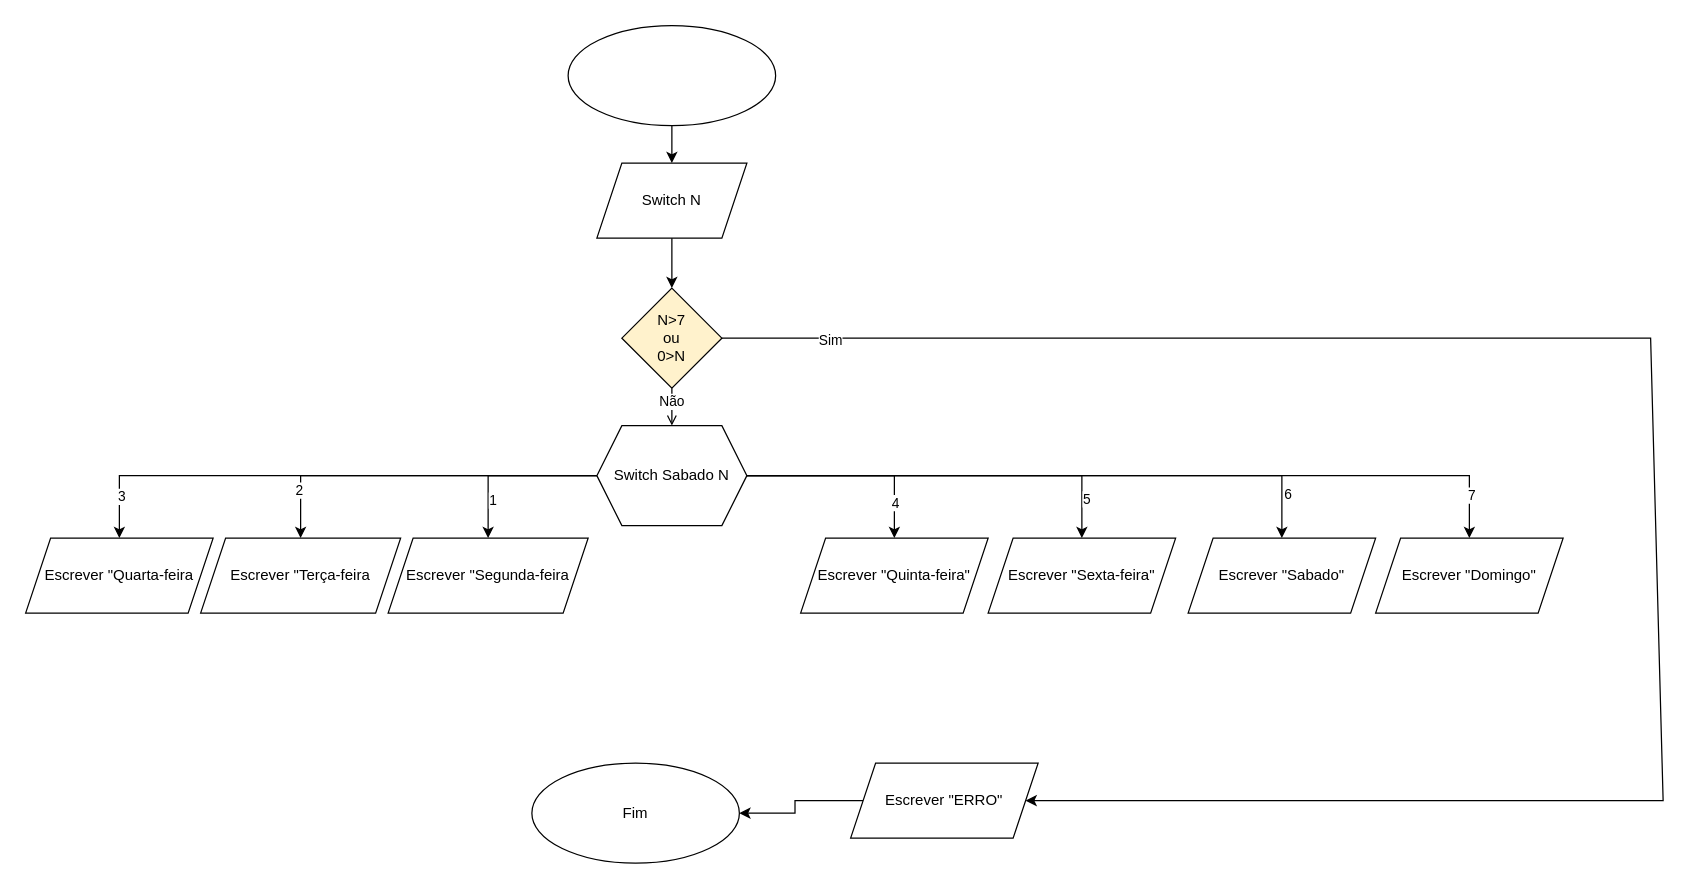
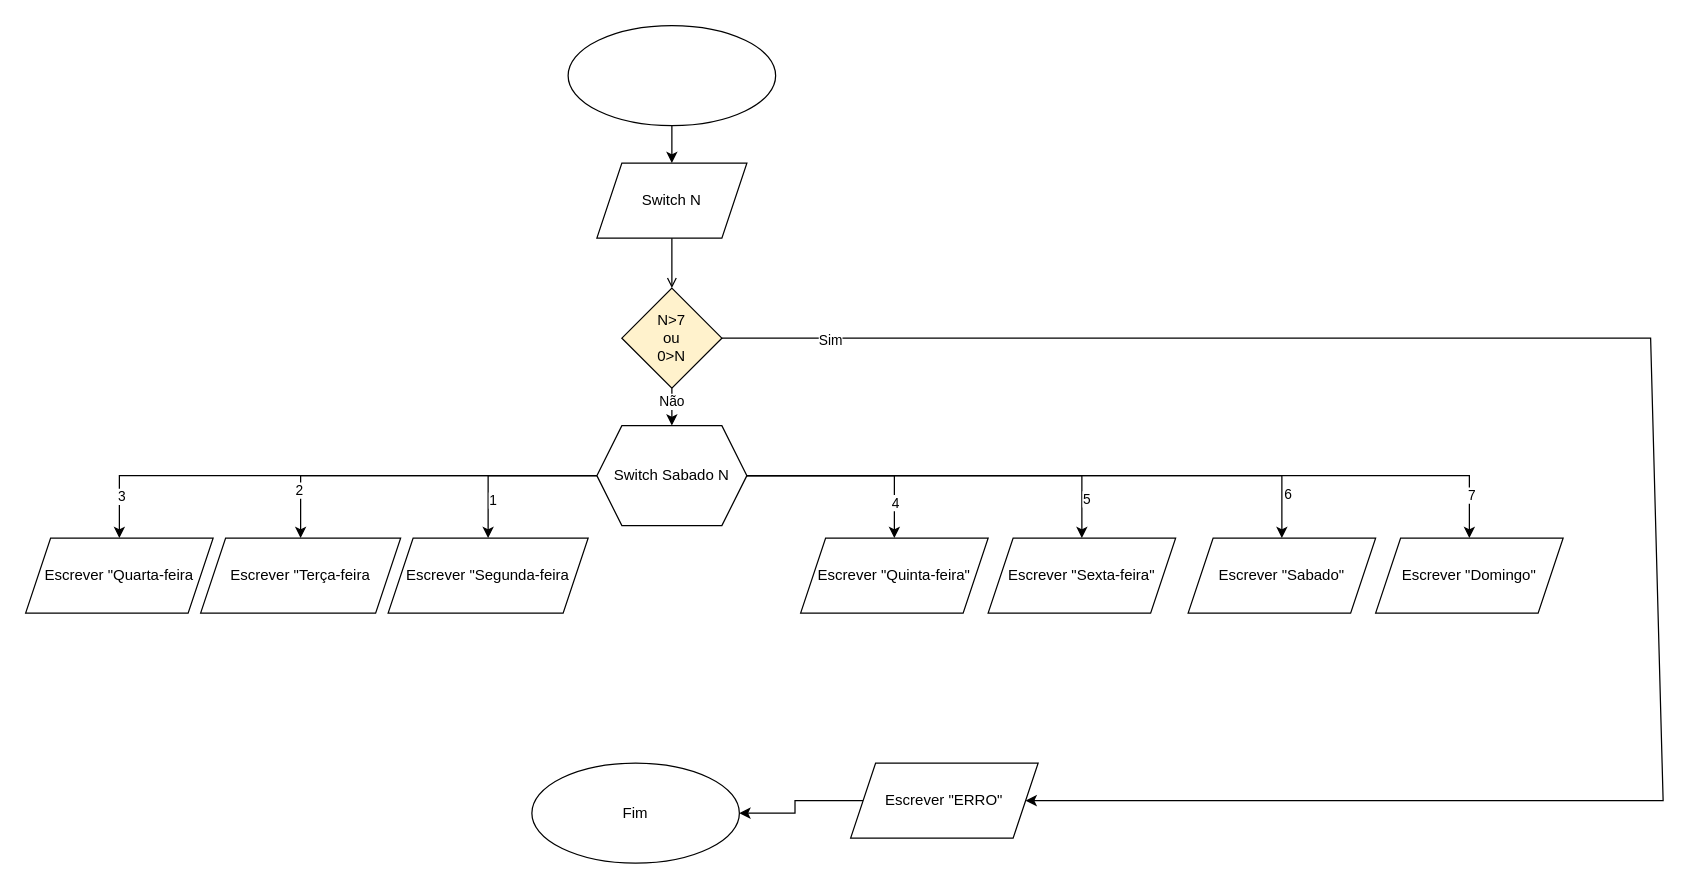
edge "Switch N" -> "N>7 ou 0>N": arrowhead classic -> open
edge "N>7 ou 0>N" -> "Switch Sabado N": arrowhead open -> classic
